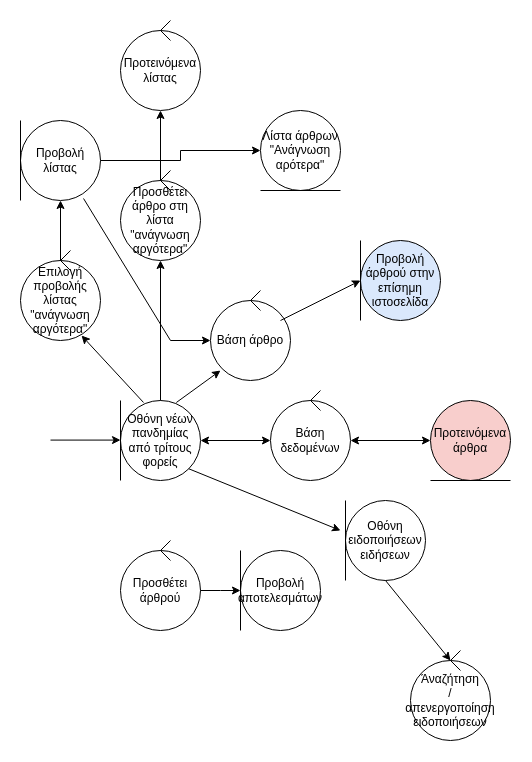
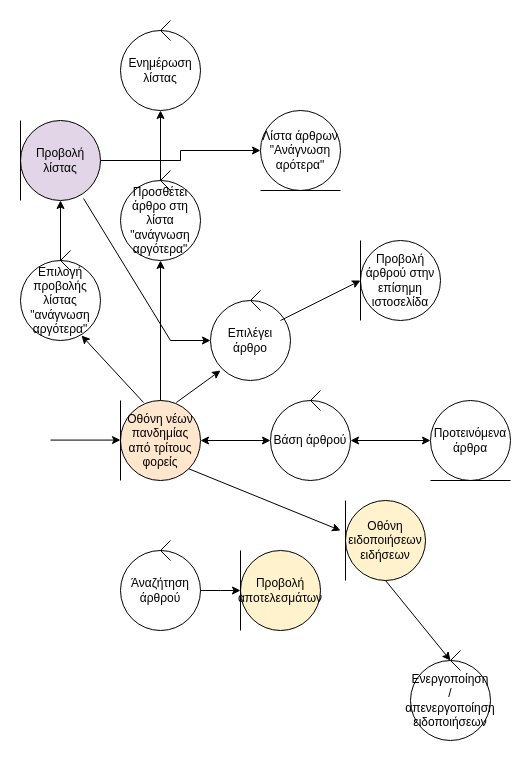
node "Προτεινόμενα λίστας": label "Προτεινόμενα λίστας" -> "Ενημέρωση λίστας"
node "Προβολή λίστας": fillcolor #ffffff -> #e1d5e7
node "Προβολή άρθρού στην επίσημη ιστοσελίδα": fillcolor #dae8fc -> #ffffff
node "Βάση άρθρο": label "Βάση άρθρο" -> "Επιλέγει άρθρο"
node "Οθόνη νέων πανδημίας από τρίτους φορείς": fillcolor #ffffff -> #ffe6cc
node "Βάση δεδομένων": label "Βάση δεδομένων" -> "Βάση άρθρού"
node "Προτεινόμενα άρθρα": fillcolor #f8cecc -> #ffffff
node "Οθόνη ειδοποιήσεων ειδήσεων": fillcolor #ffffff -> #fff2cc
node "Προσθέτει άρθρού": label "Προσθέτει άρθρού" -> "Άναζήτηση άρθρού"
node "Προβολή αποτελεσμάτων": fillcolor #ffffff -> #fff2cc
node "Άναζήτηση /απενεργοποίηση ειδοποιήσεων": label "Άναζήτηση /απενεργοποίηση ειδοποιήσεων" -> "Ενεργοποίηση /απενεργοποίηση ειδοποιήσεων"
